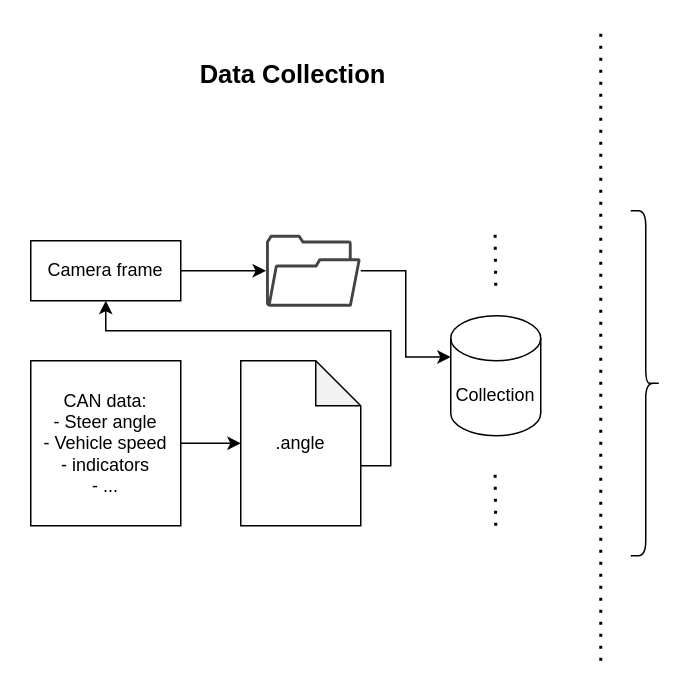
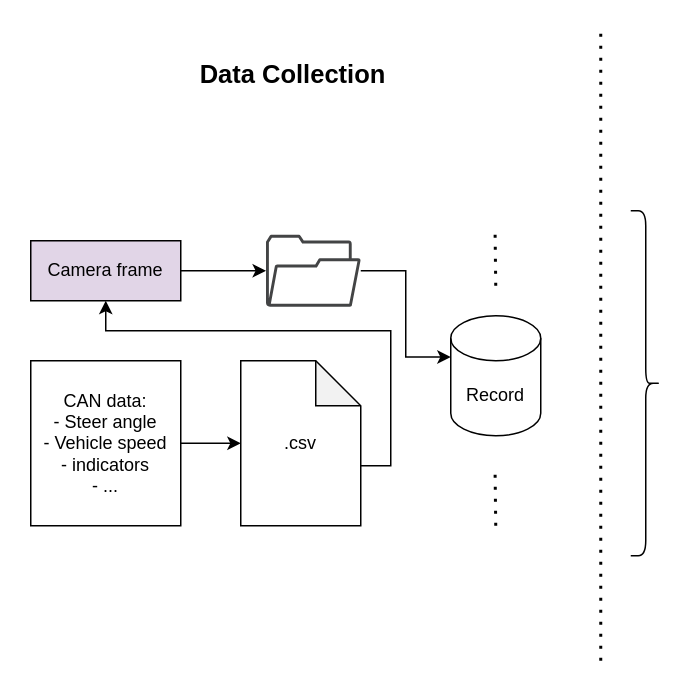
node "Camera frame": fillcolor #ffffff -> #e1d5e7
node "Collection": label "Collection" -> "Record"
node ".angle": label ".angle" -> ".csv"
